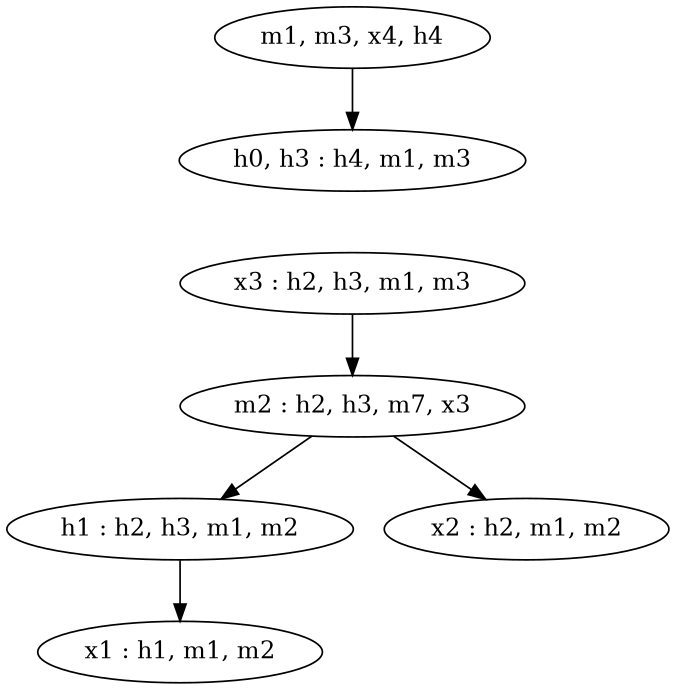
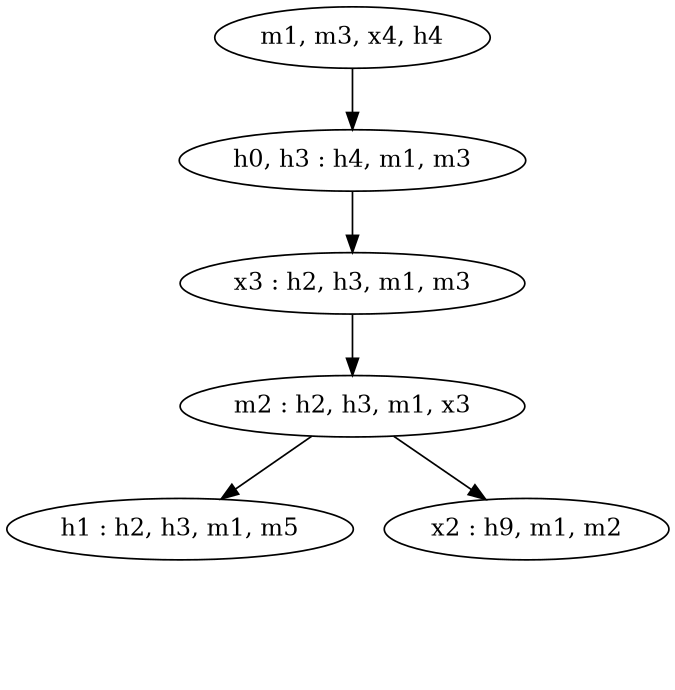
edge "h0, h3 : h4, m1, m3" -> "x3 : h2, h3, m1, m3": added
node "m2 : h2, h3, m7, x3": label "m2 : h2, h3, m7, x3" -> "m2 : h2, h3, m1, x3"
node "h1 : h2, h3, m1, m2": label "h1 : h2, h3, m1, m2" -> "h1 : h2, h3, m1, m5"
node "x2 : h2, m1, m2": label "x2 : h2, m1, m2" -> "x2 : h9, m1, m2"
node "x1 : h1, m1, m2": removed
